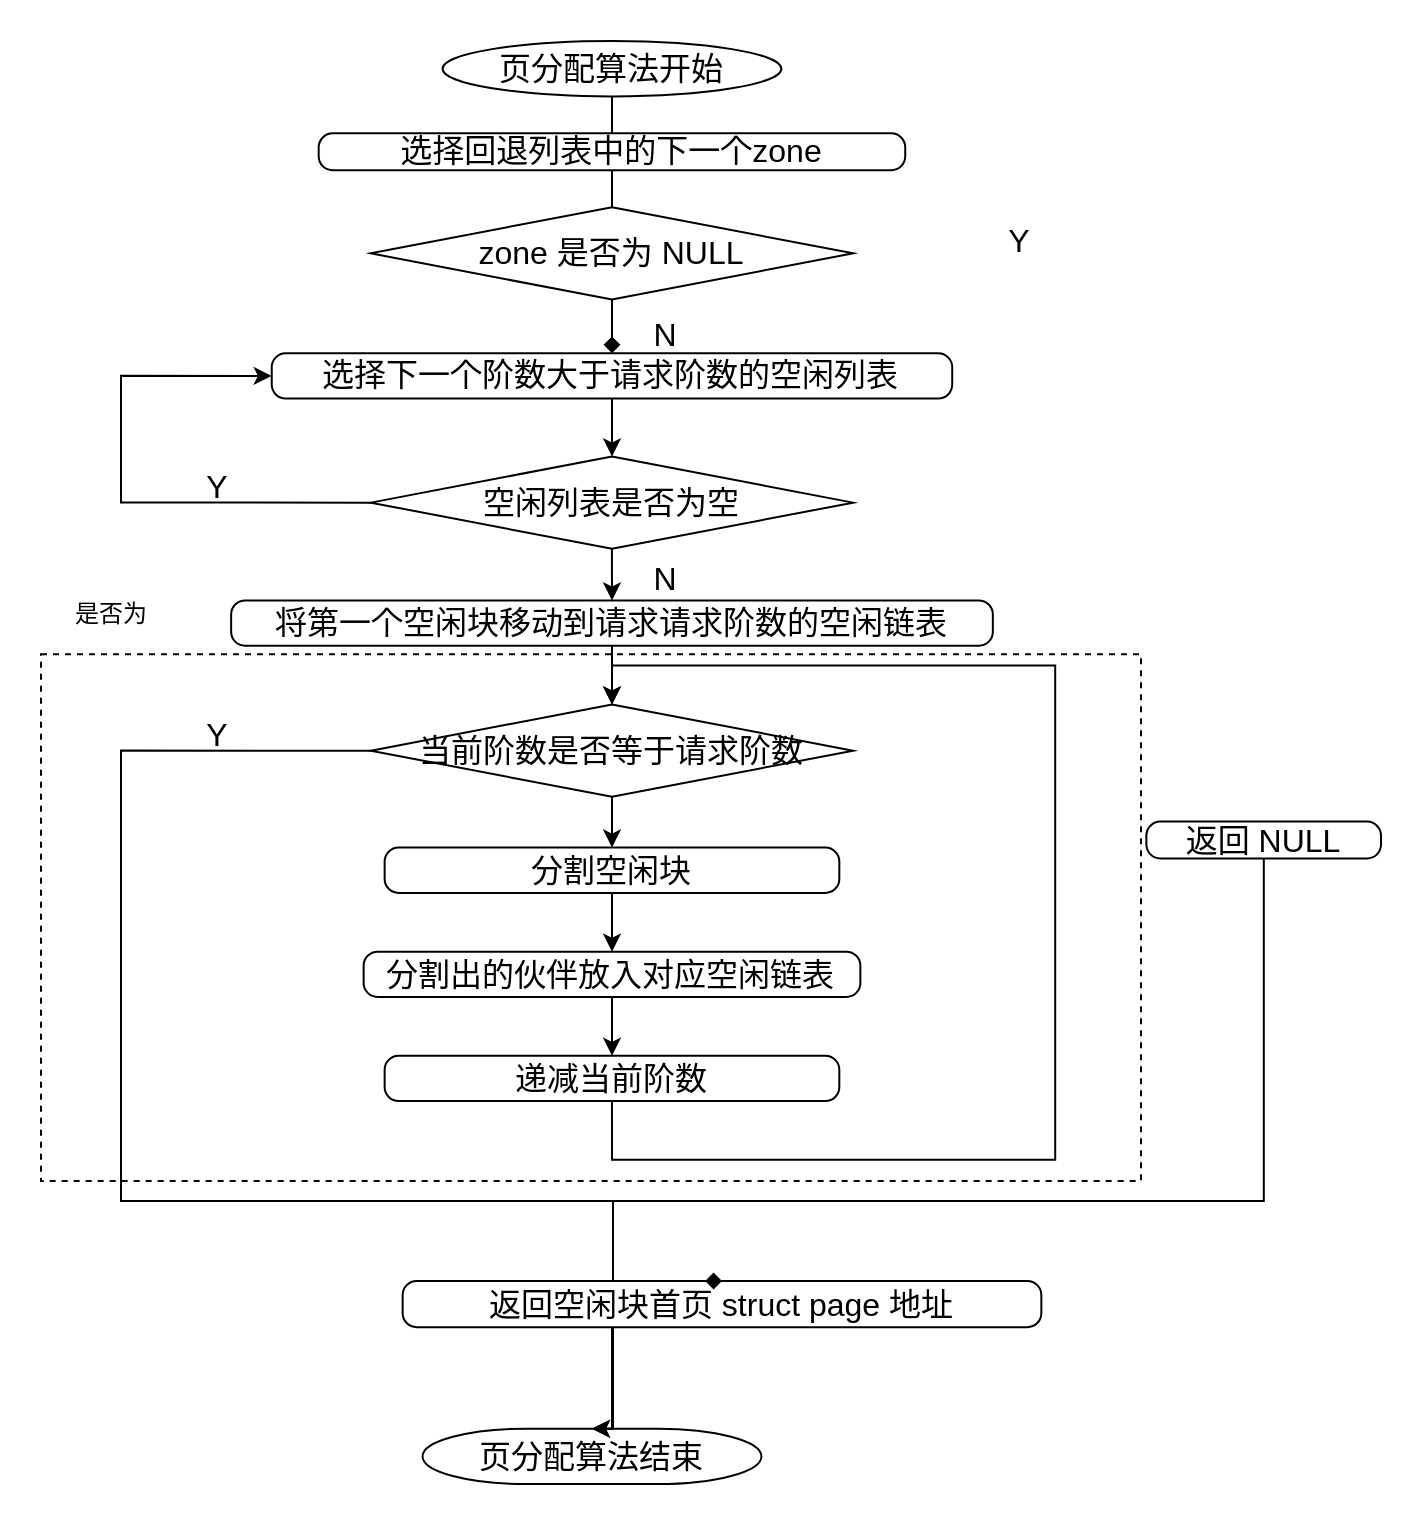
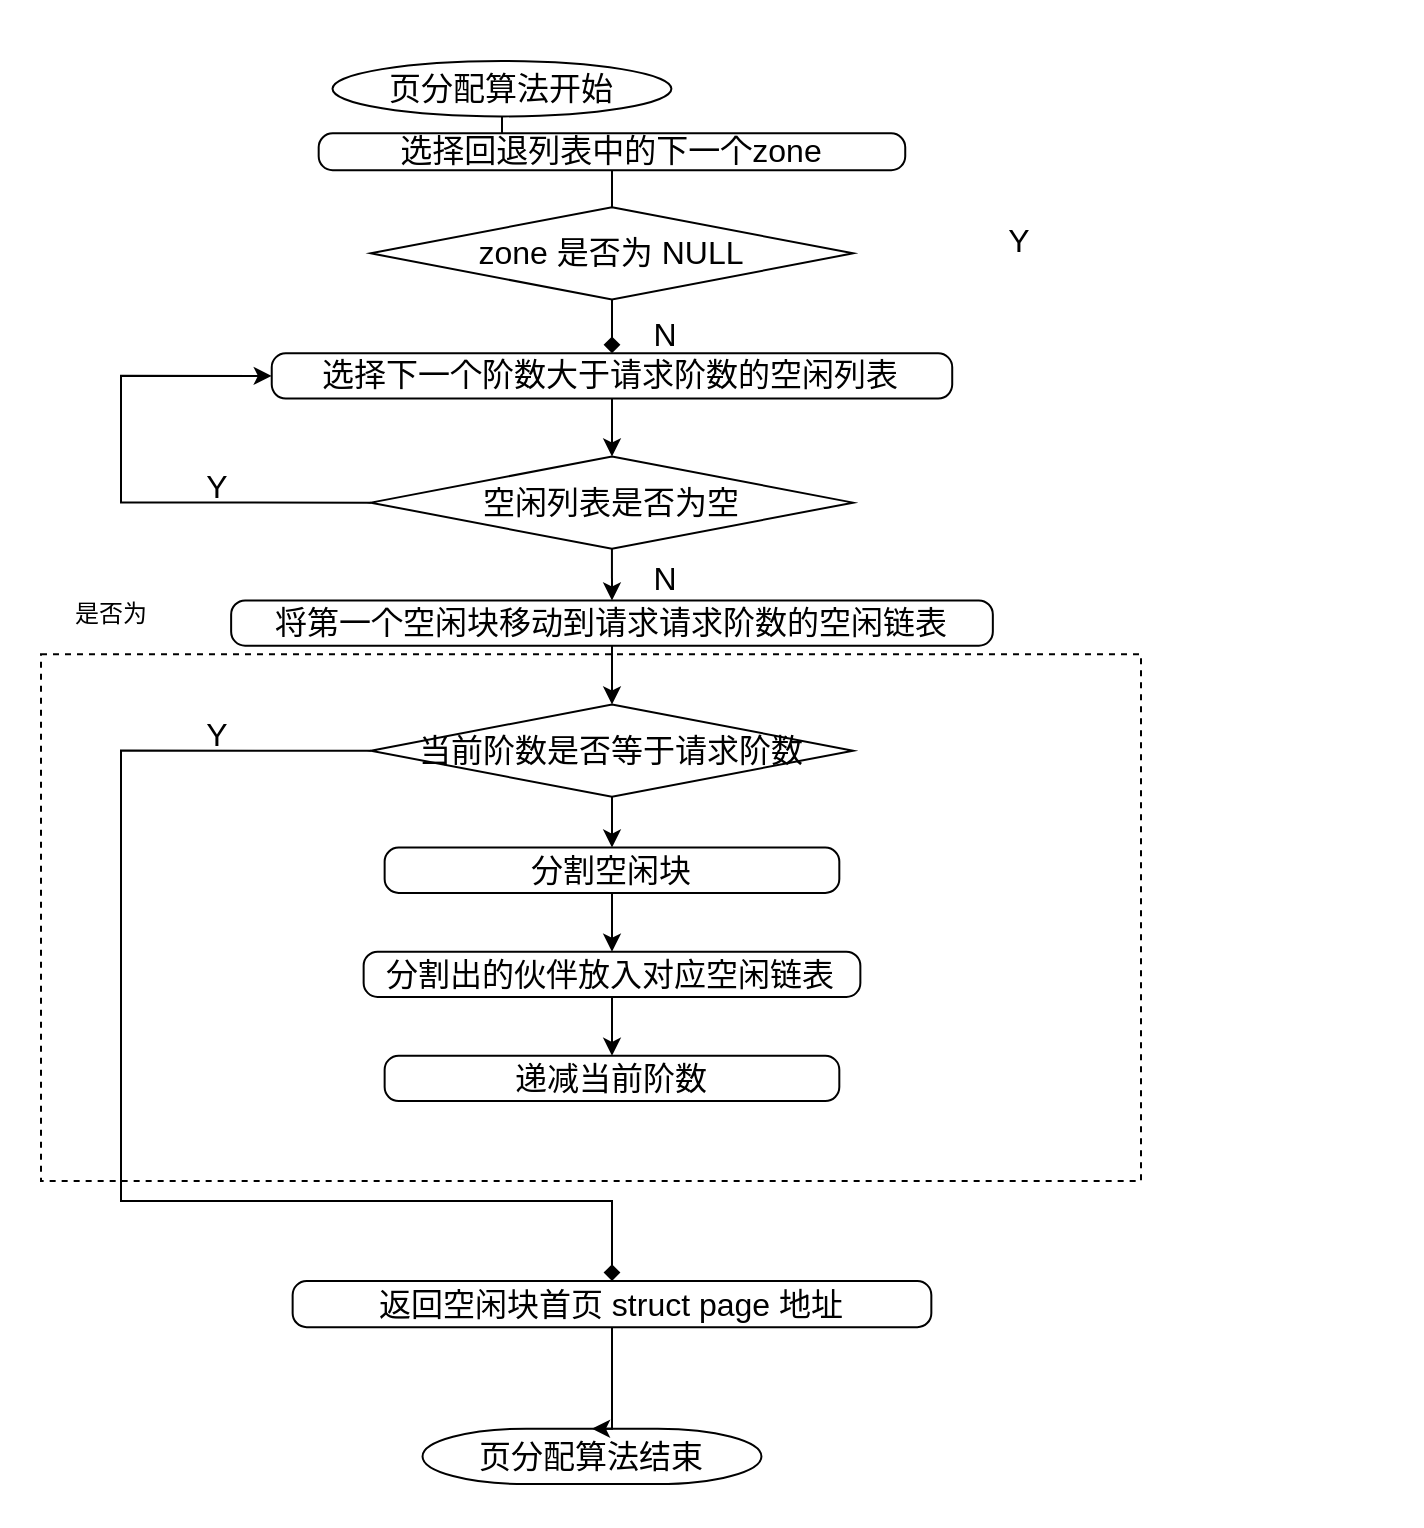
node "页分配算法开始": moved (612, 69) -> (502, 89)
node "返回 NULL": removed
edge "递减当前阶数" -> "当前阶数是否等于请求阶数": removed
edge "返回 NULL" -> "页分配算法结束": removed
node "返回空闲块首页 struct page 地址": moved (722, 1304) -> (612, 1304)
